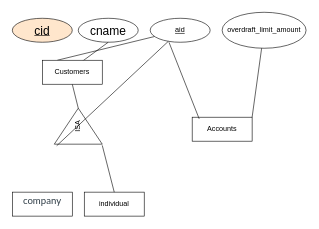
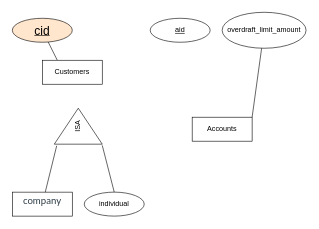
node "cname": removed
edge "aid" -- "Customers": now "cid" -- "Customers"
edge "cname" -- "Customers": removed
edge "aid" -- "Accounts": removed
edge "aid" -- "ISA": now "company" -- "ISA"
edge "Customers" -- "ISA": removed
node "individual": shape rectangle -> ellipse
